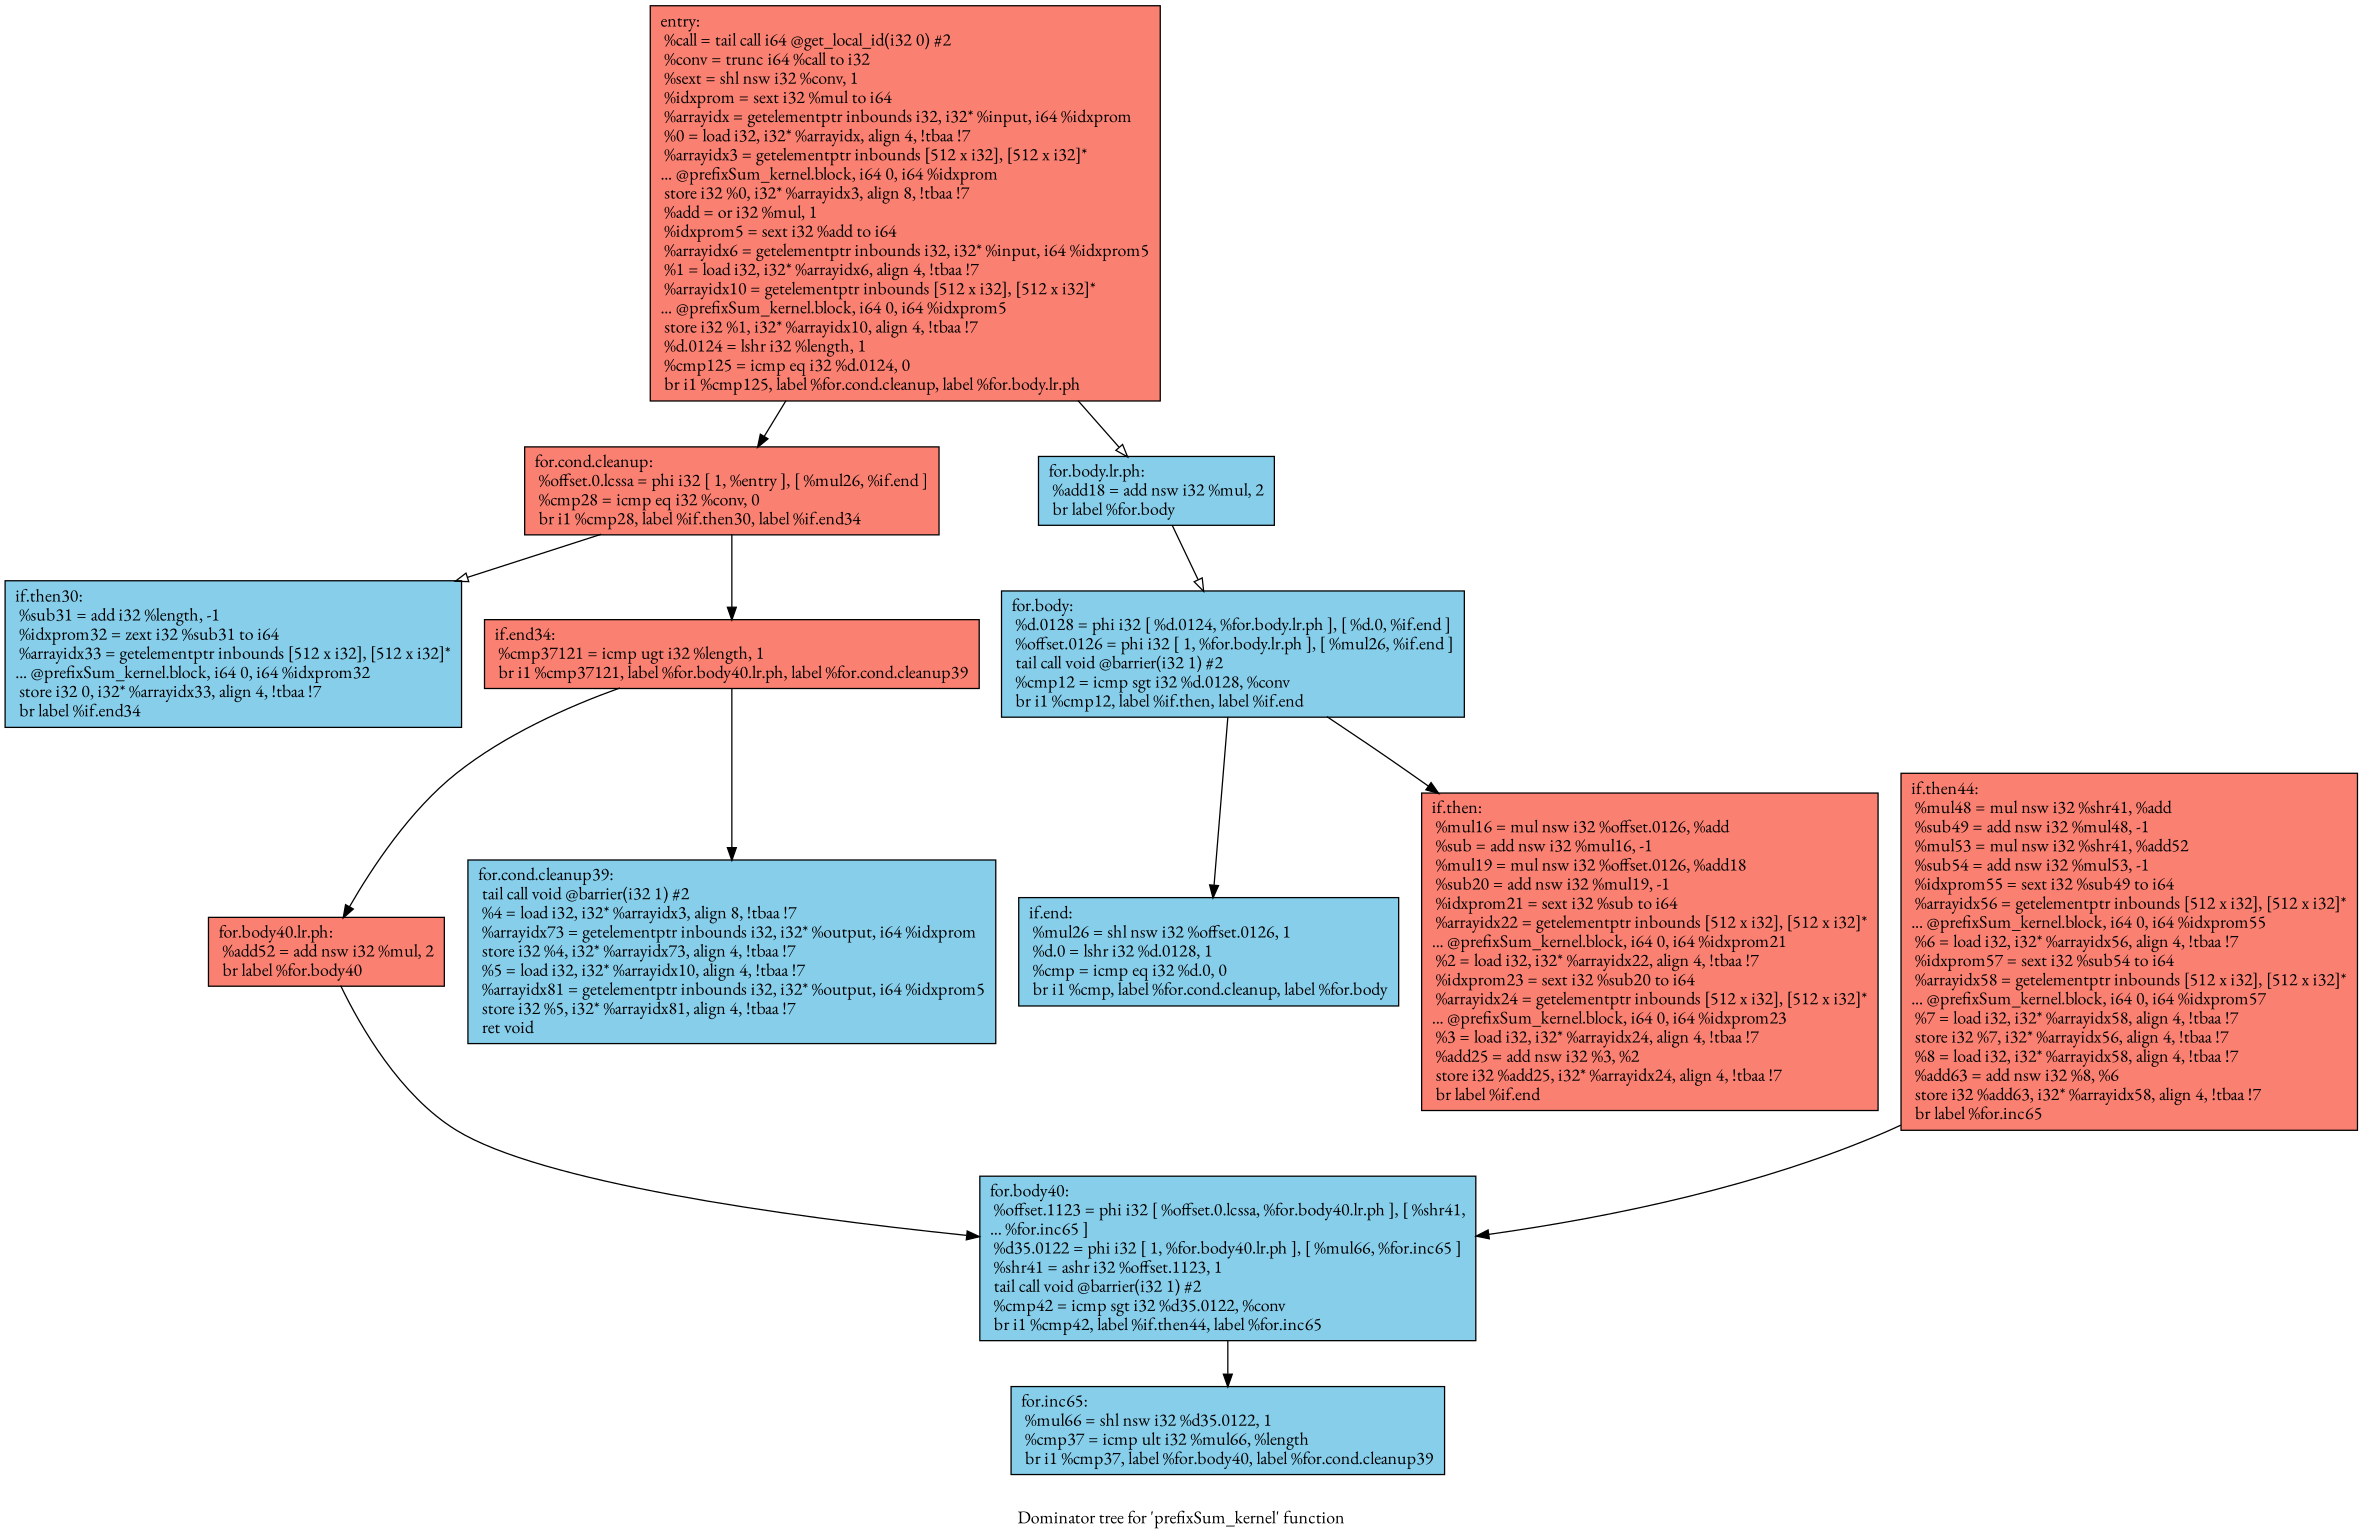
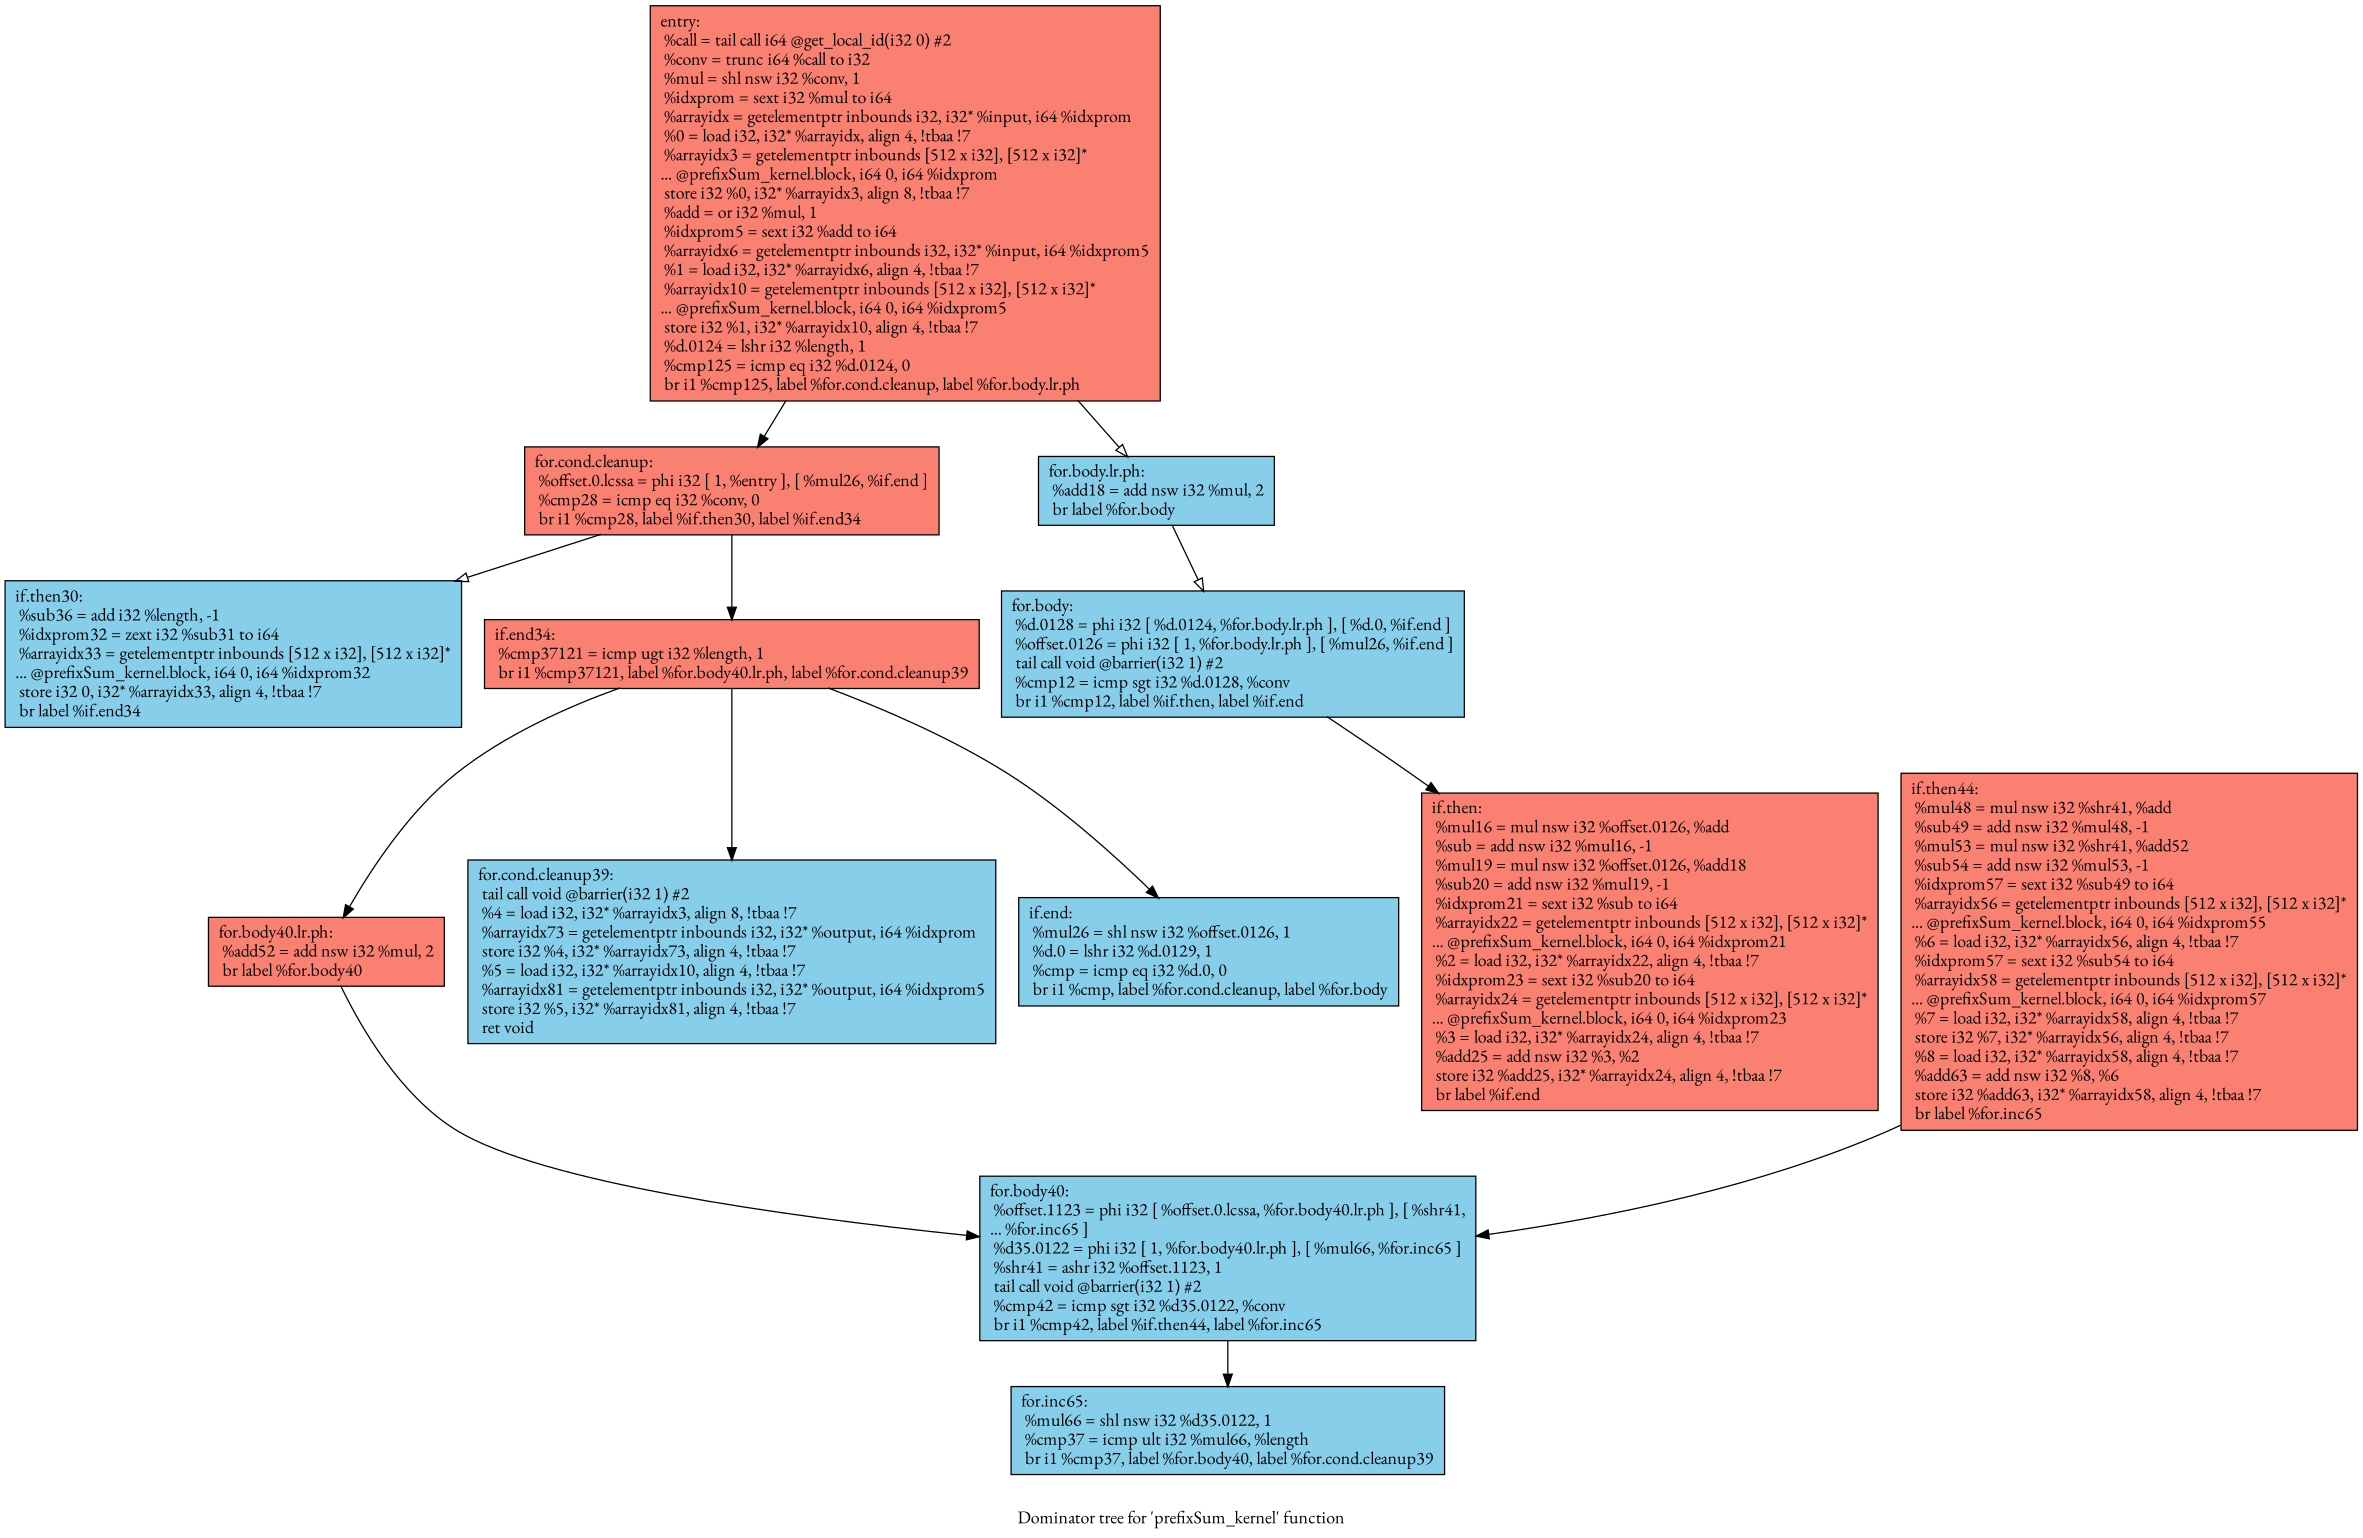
node "entry:": text "%sext = shl nsw i32 %conv, 1" -> "%mul = shl nsw i32 %conv, 1"
node "if.then30:": text "%sub31 = add i32 %length, -1" -> "%sub36 = add i32 %length, -1"
edge "for.body:" -> "if.end:": now "if.end34:" -> "if.end:"
node "if.then44:": text "%idxprom55 = sext i32 %sub49 to i64" -> "%idxprom57 = sext i32 %sub49 to i64"
node "if.end:": text "%d.0 = lshr i32 %d.0128, 1" -> "%d.0 = lshr i32 %d.0129, 1"
